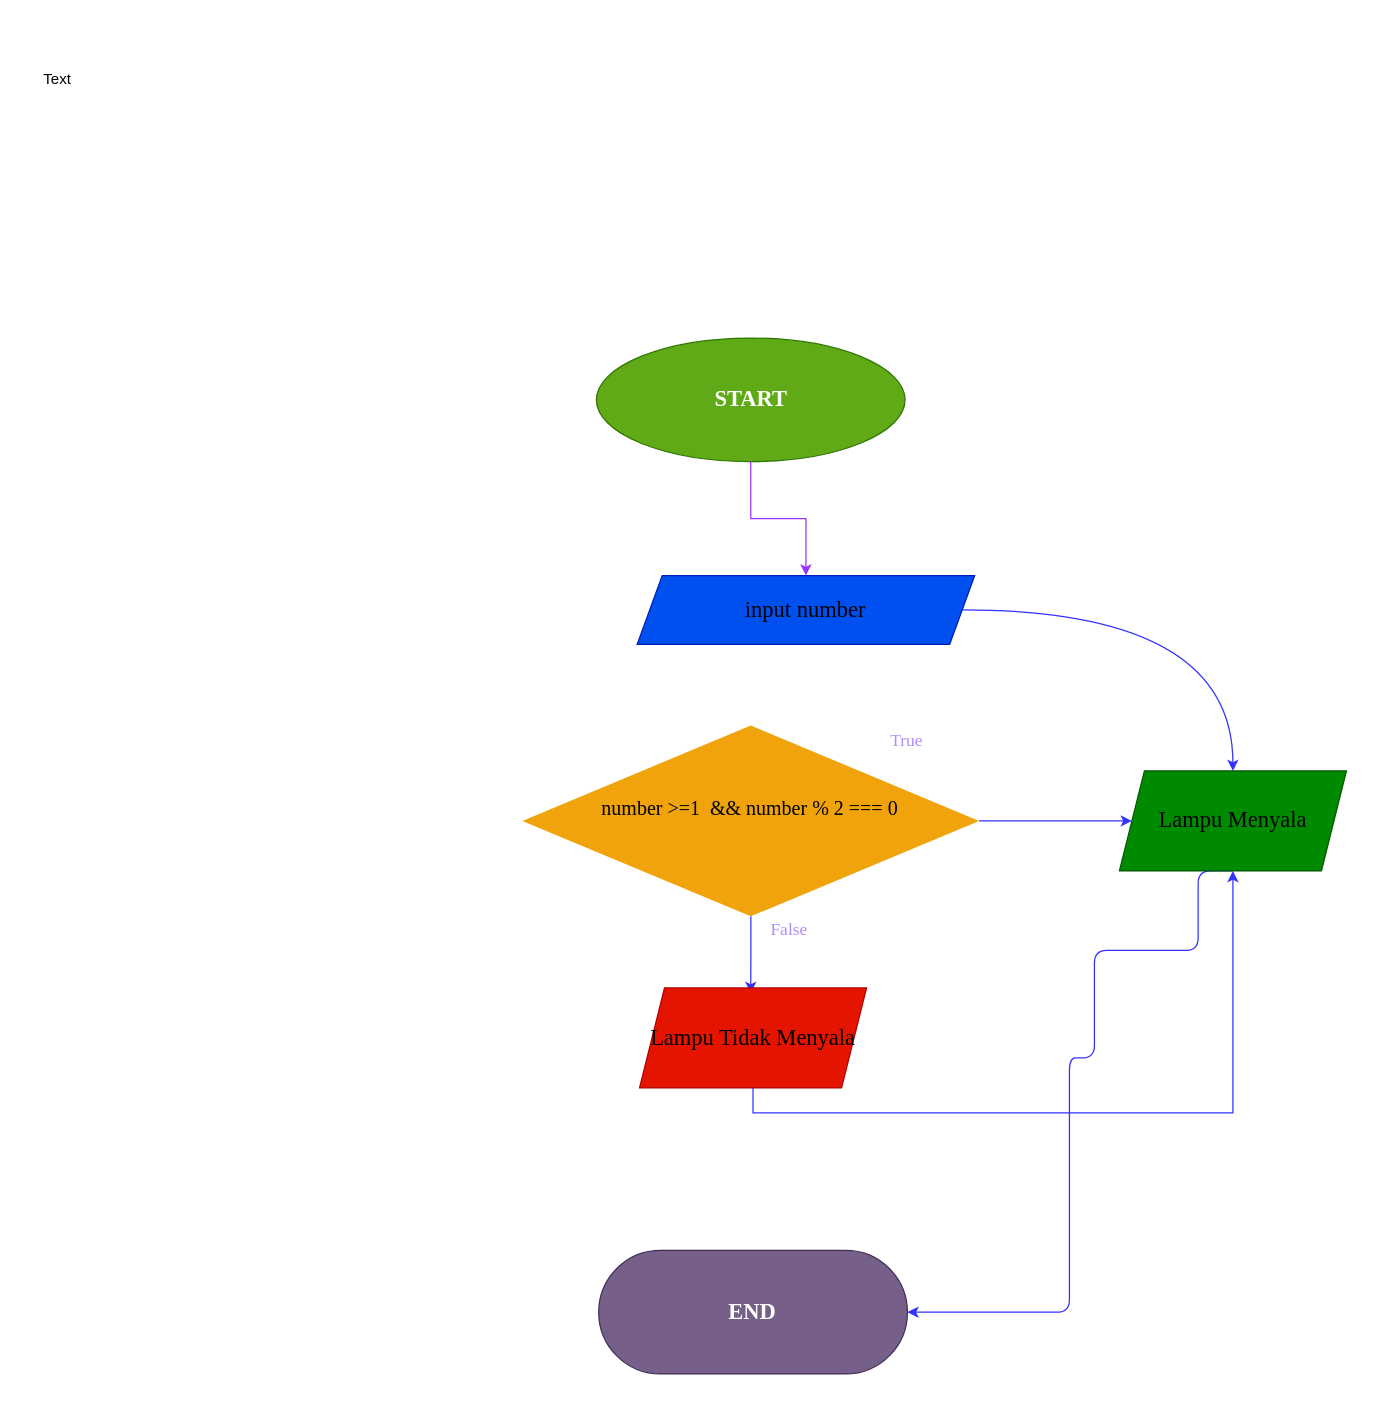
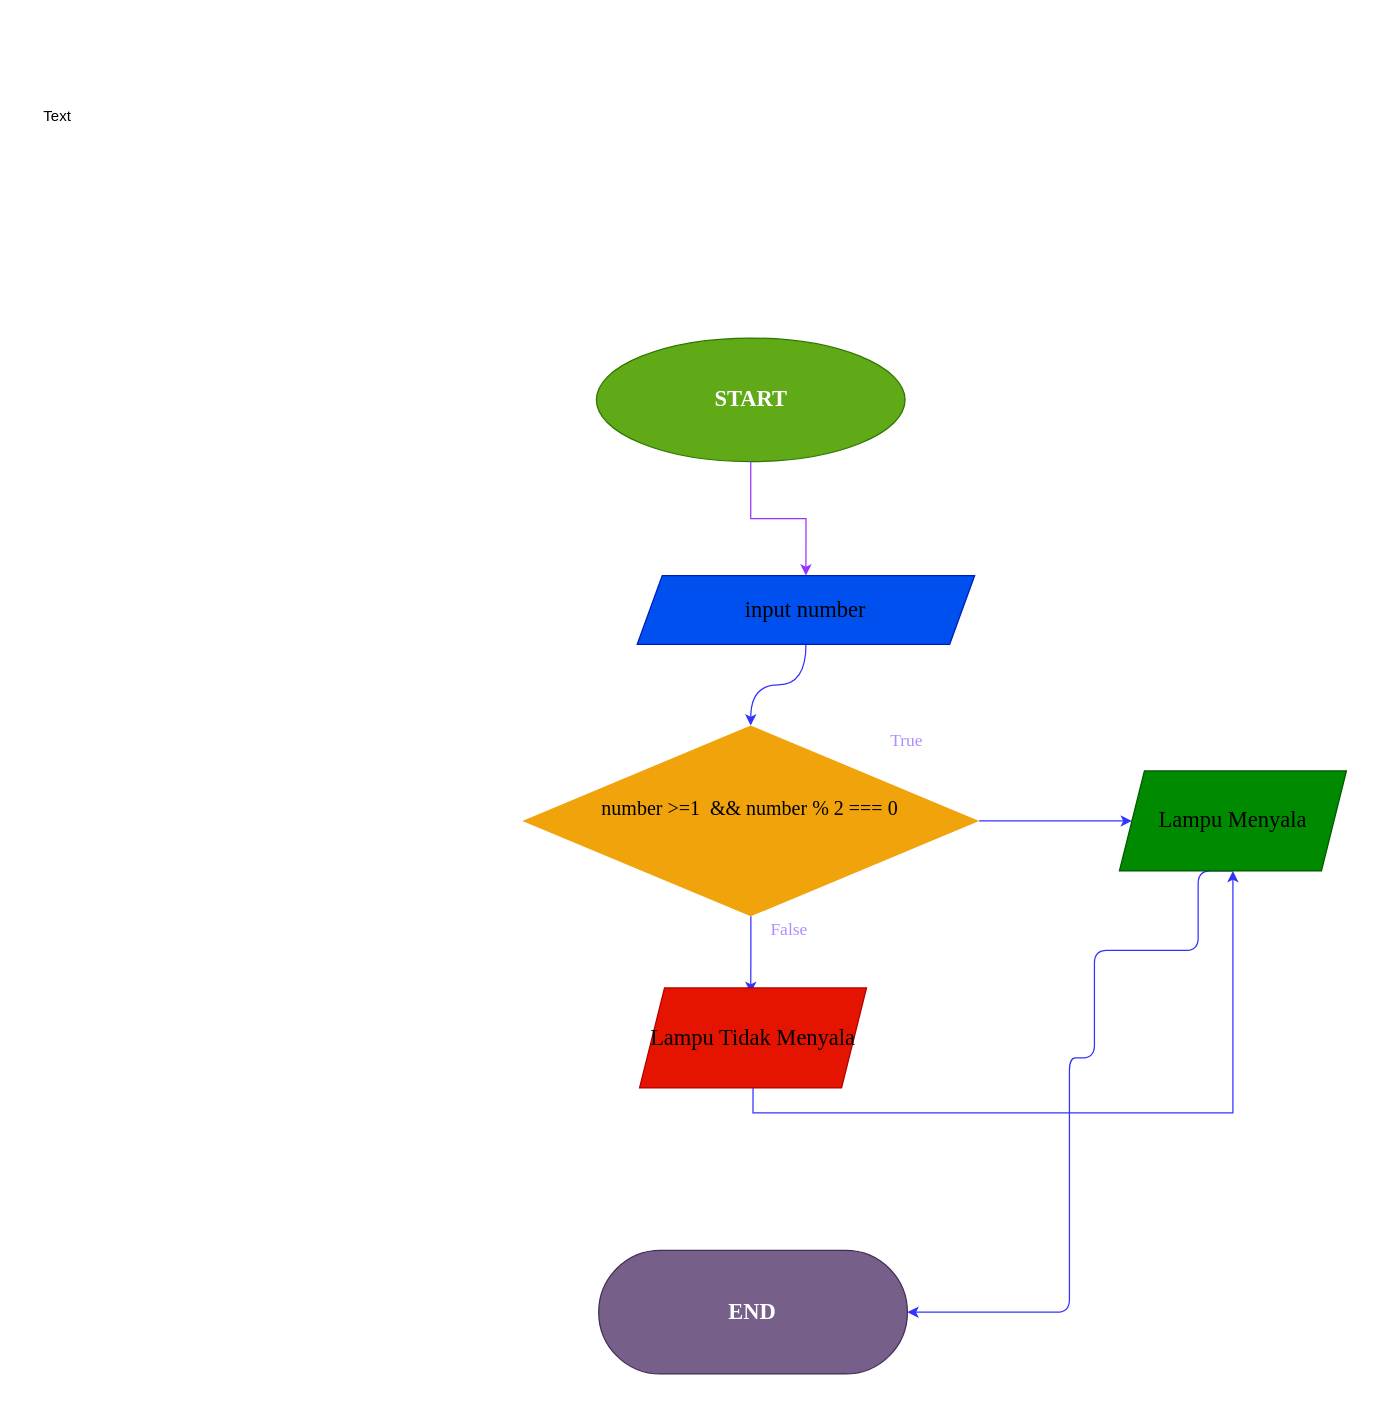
node "Text": moved (57, 79) -> (57, 117)
edge "input number" -> "Lampu Menyala": now "input number" -> "number >=1 && number % 2 === 0"
